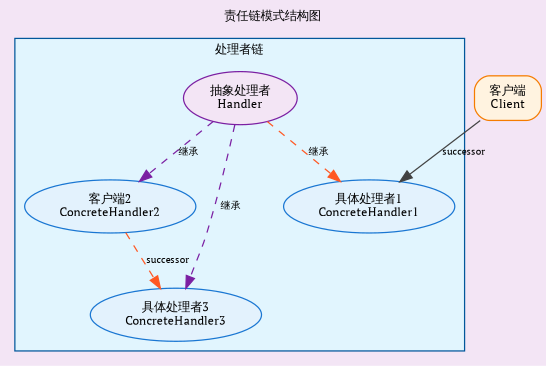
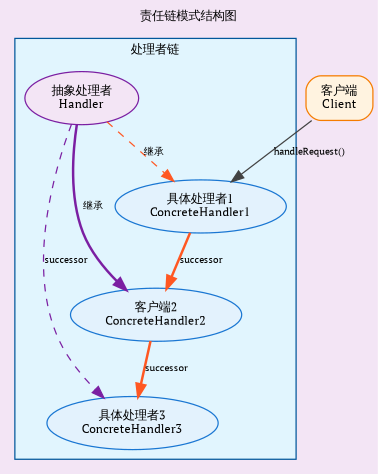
edge "抽象处理者 Handler" -> "客户端2 ConcreteHandler2": style dashed -> bold
edge "客户端 Client" -> "具体处理者1 ConcreteHandler1": label "successor" -> "handleRequest()"
edge "抽象处理者 Handler" -> "具体处理者3 ConcreteHandler3": label "继承" -> "successor"
edge "客户端2 ConcreteHandler2" -> "具体处理者3 ConcreteHandler3": style dashed -> bold
edge "具体处理者1 ConcreteHandler1" -> "客户端2 ConcreteHandler2": added, label "successor"
